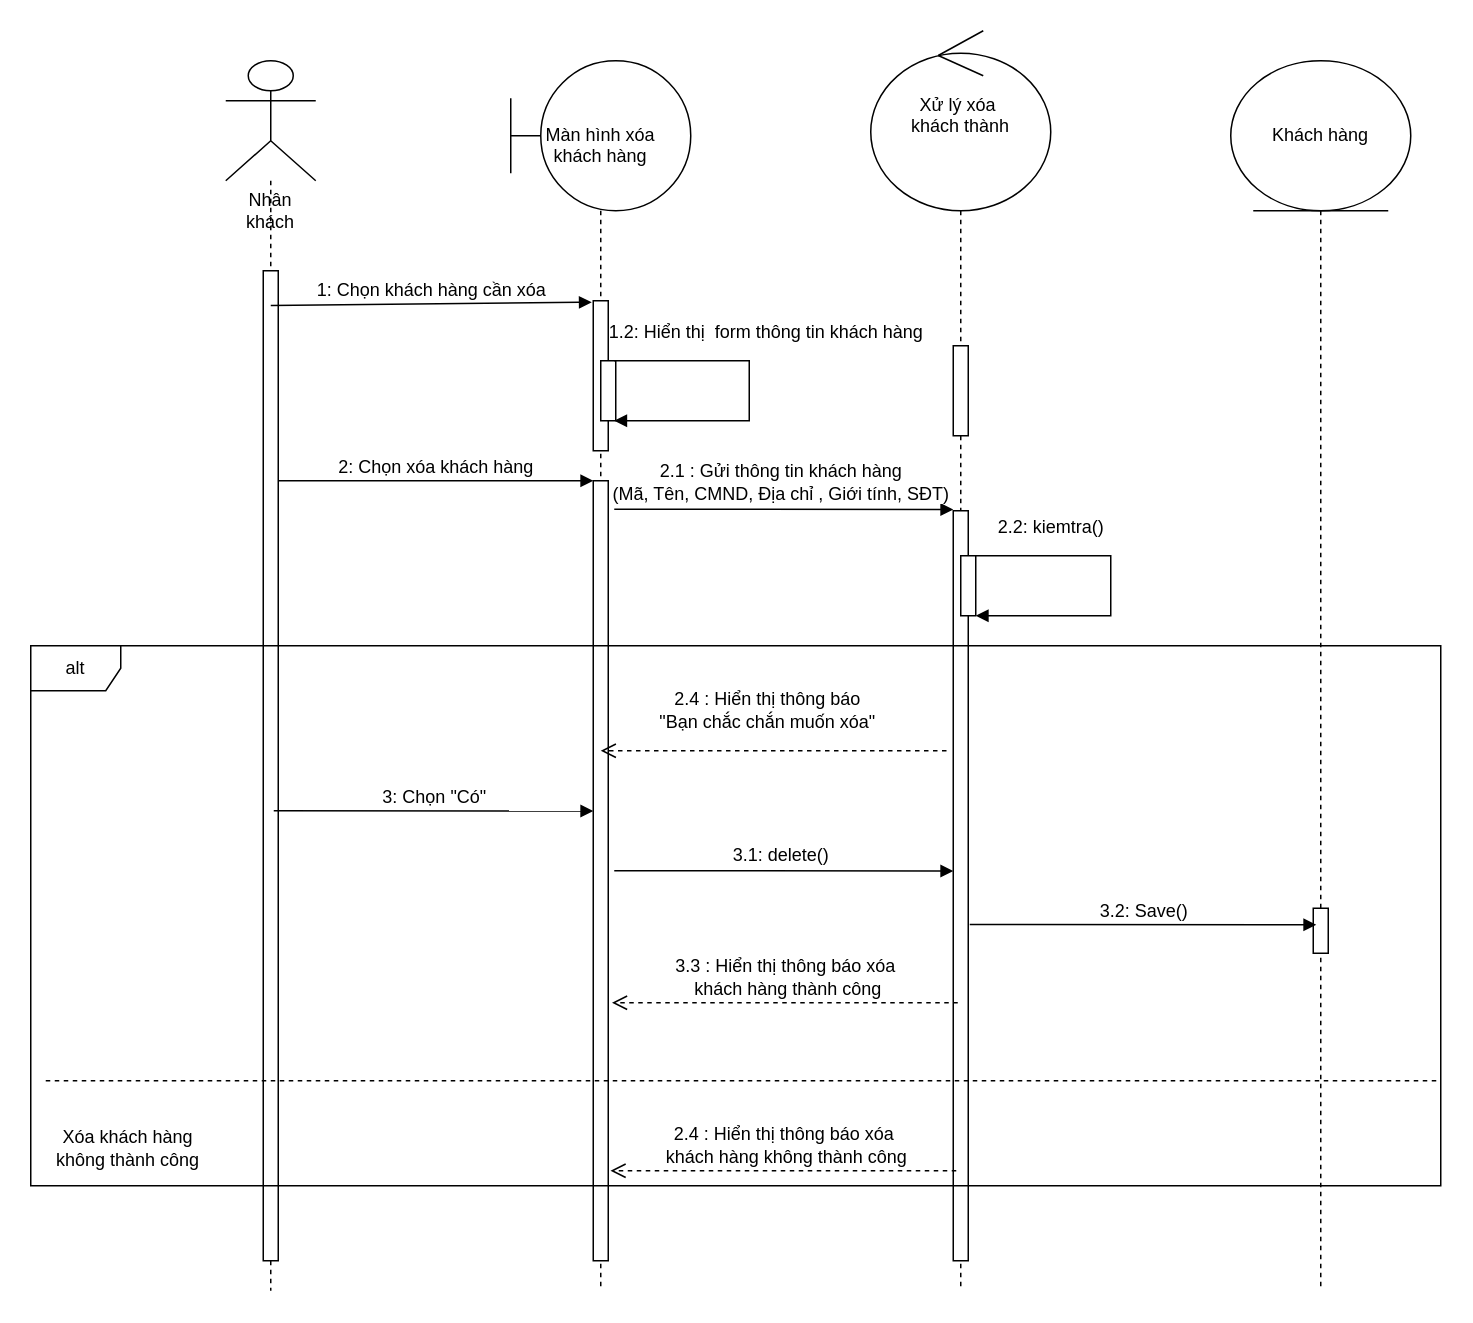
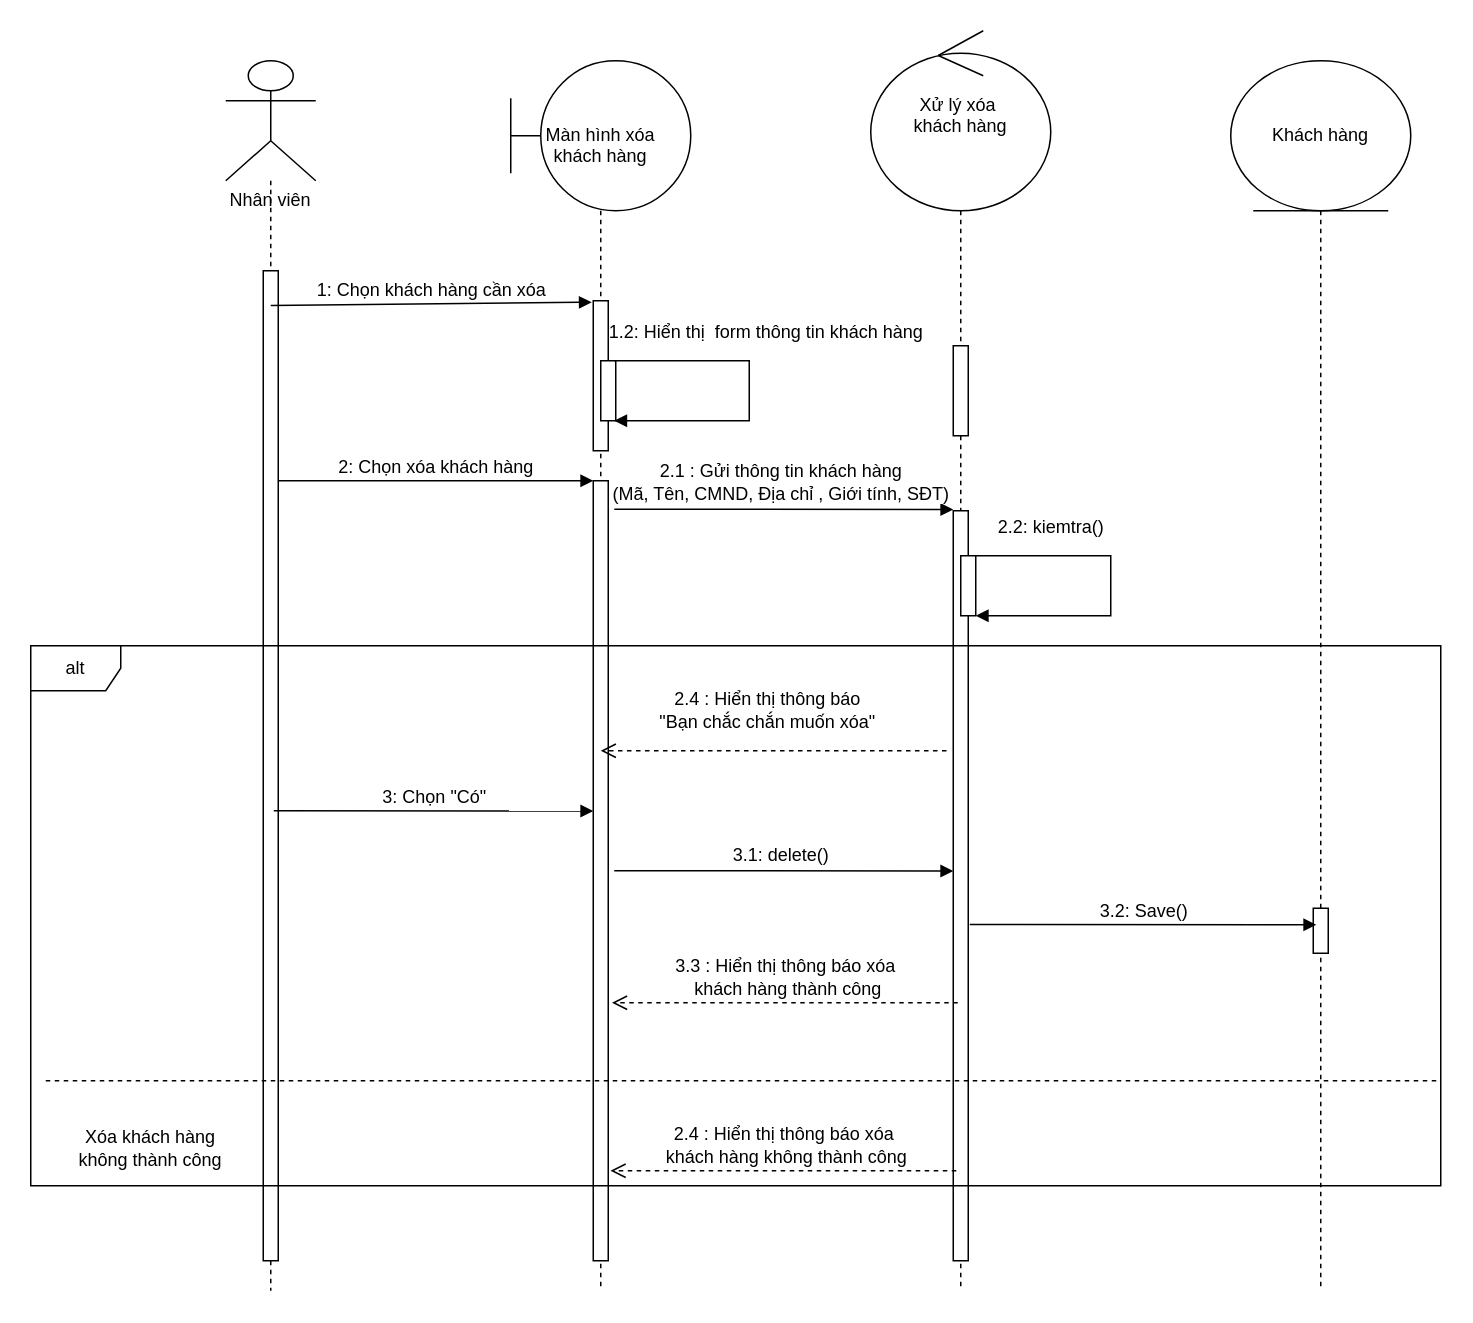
node "Xử lý xóa khách thành": label "Xử lý xóa khách thành" -> "Xử lý xóa khách hàng"
node "Nhân khách": label "Nhân khách" -> "Nhân viên"
node "Xóa khách hàng không thành công": moved (128, 1148) -> (151, 1148)
